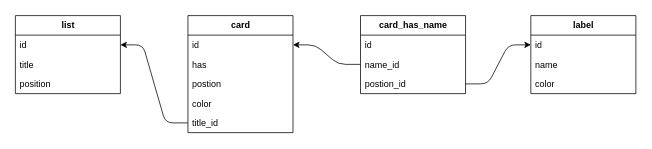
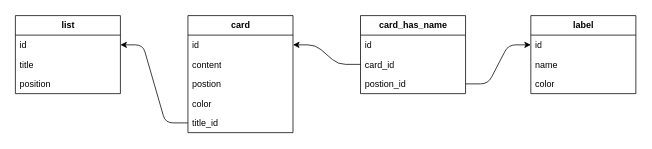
node "has": label "has" -> "content"
node "name_id": label "name_id" -> "card_id"
